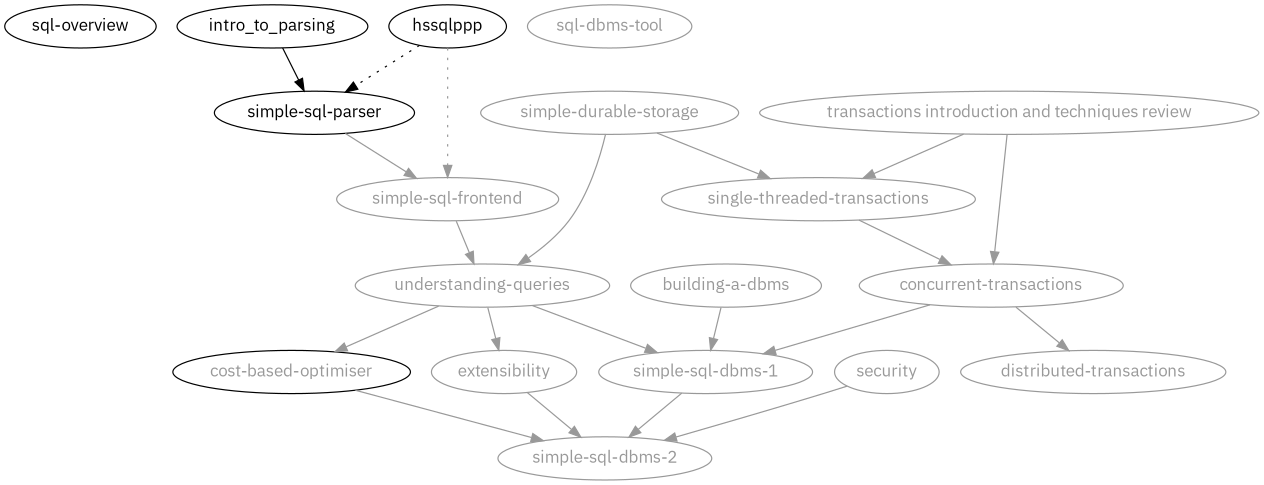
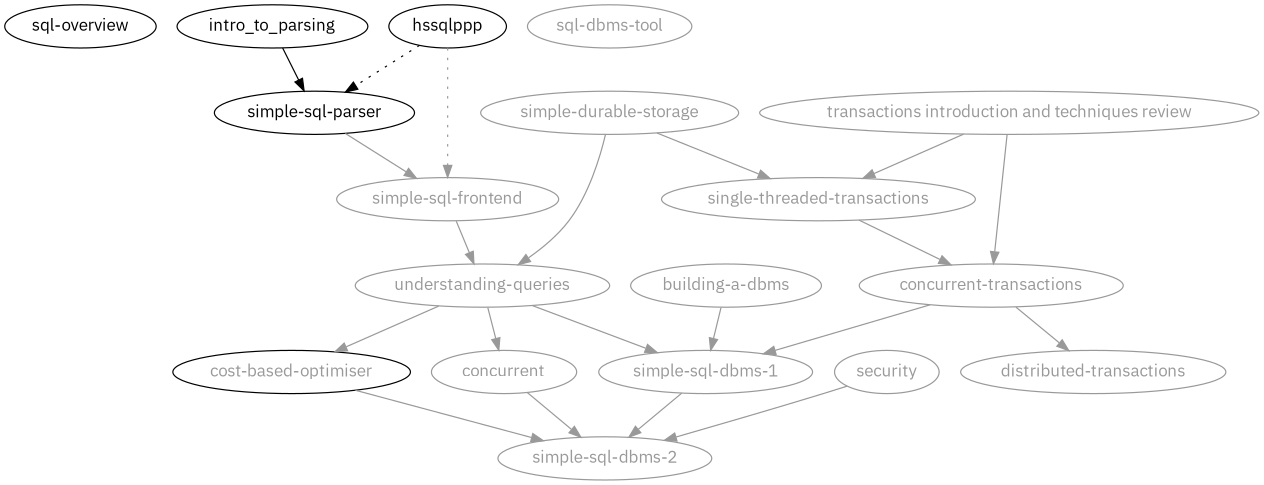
node "extensibility": label "extensibility" -> "concurrent"
